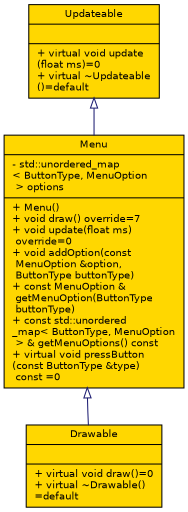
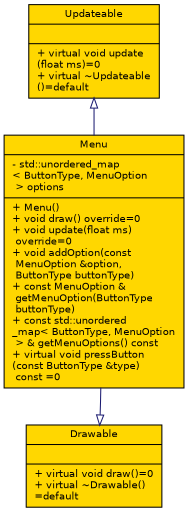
node "Menu": text "+ void draw() override=7" -> "+ void draw() override=0"
edge "Drawable" -> "Menu": reversed
